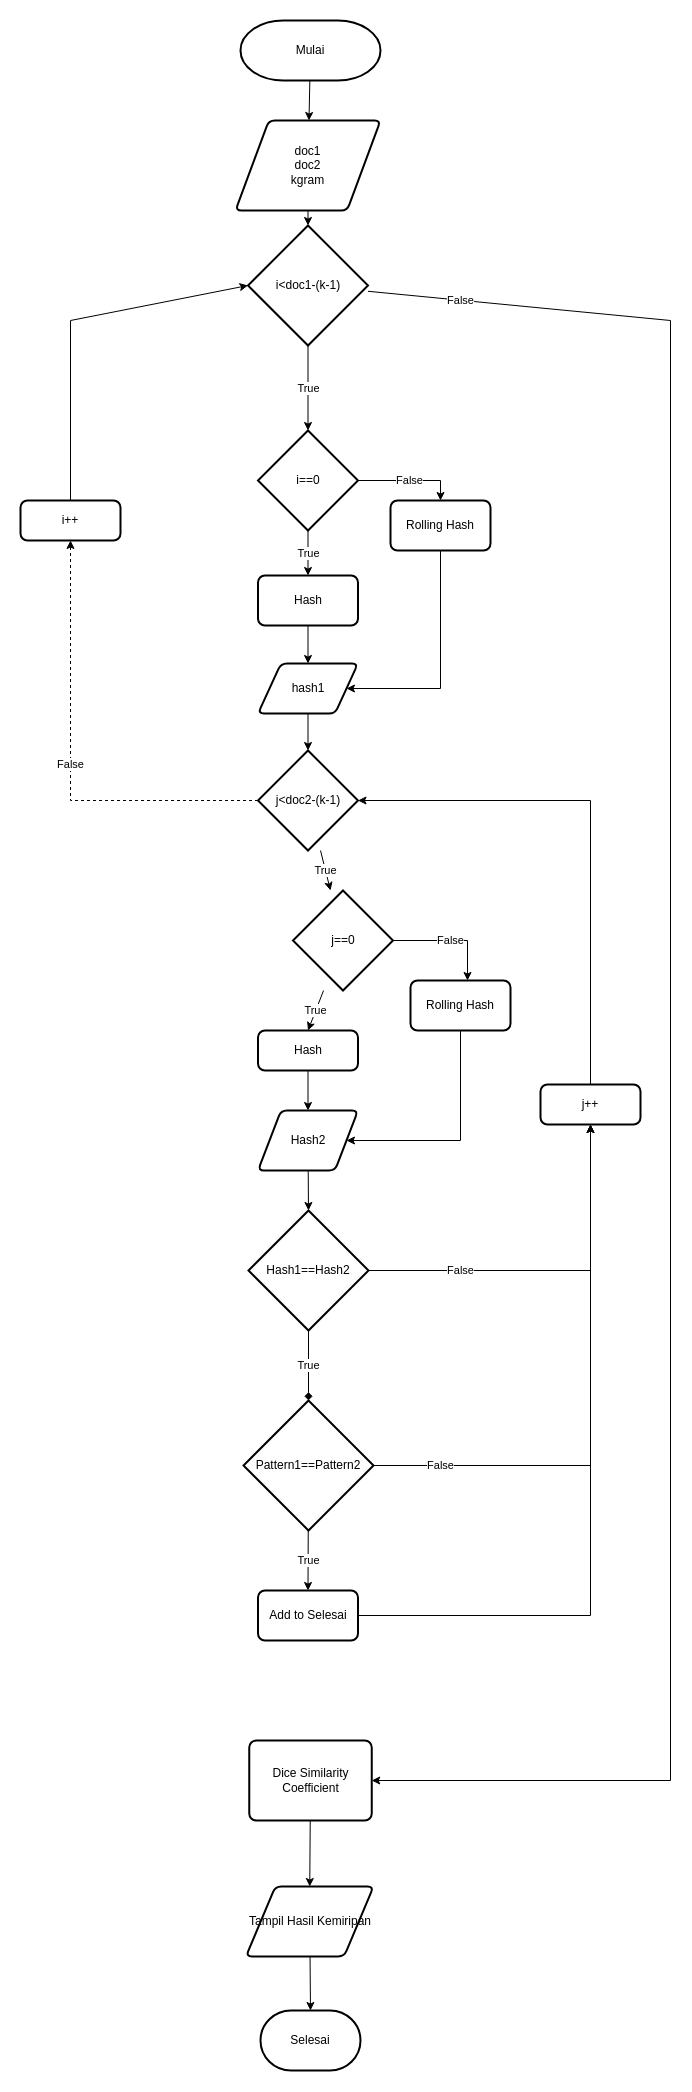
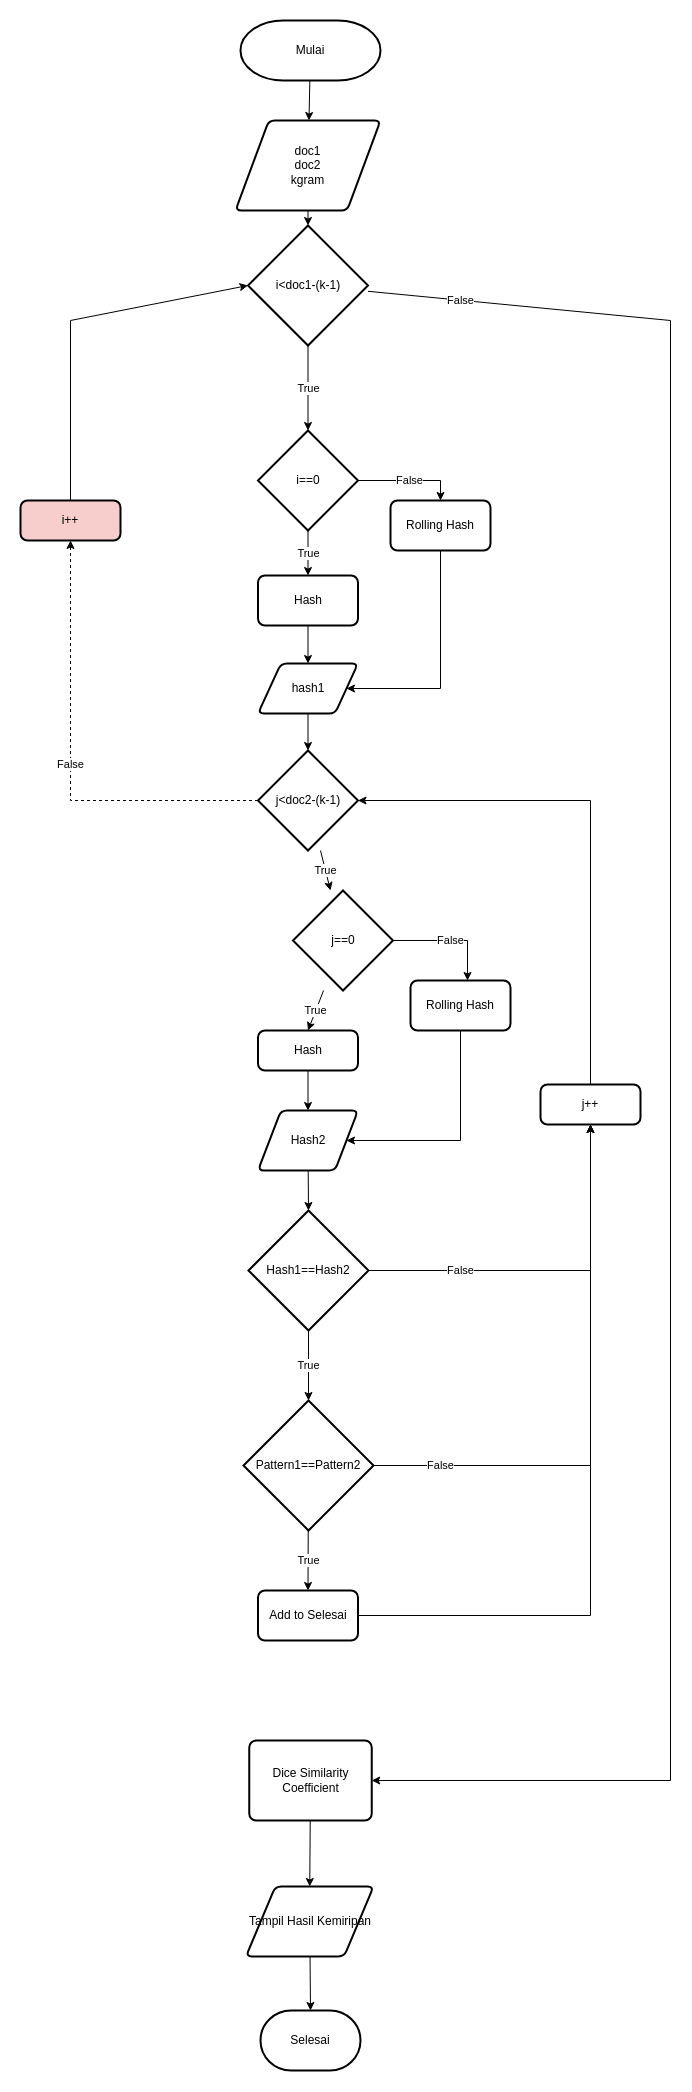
node "i++": fillcolor #ffffff -> #f8cecc
edge "Hash1==Hash2" -> "Pattern1==Pattern2": arrowhead diamond -> classic
